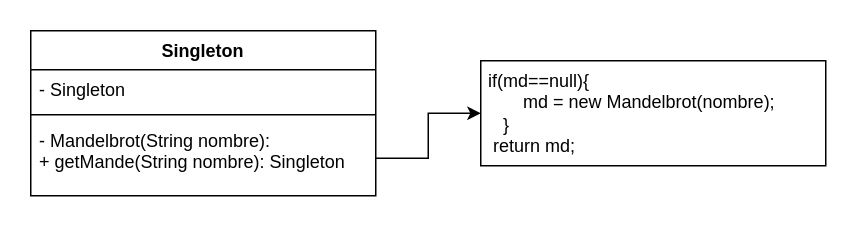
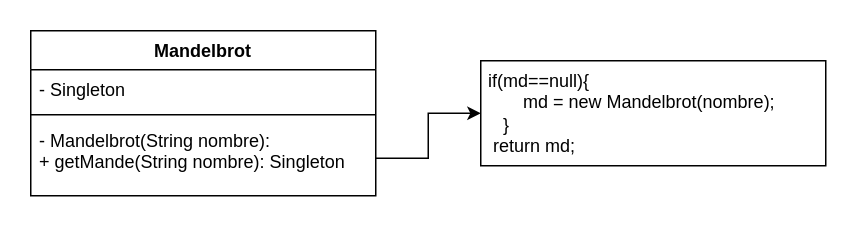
node "Singleton": label "Singleton" -> "Mandelbrot"
